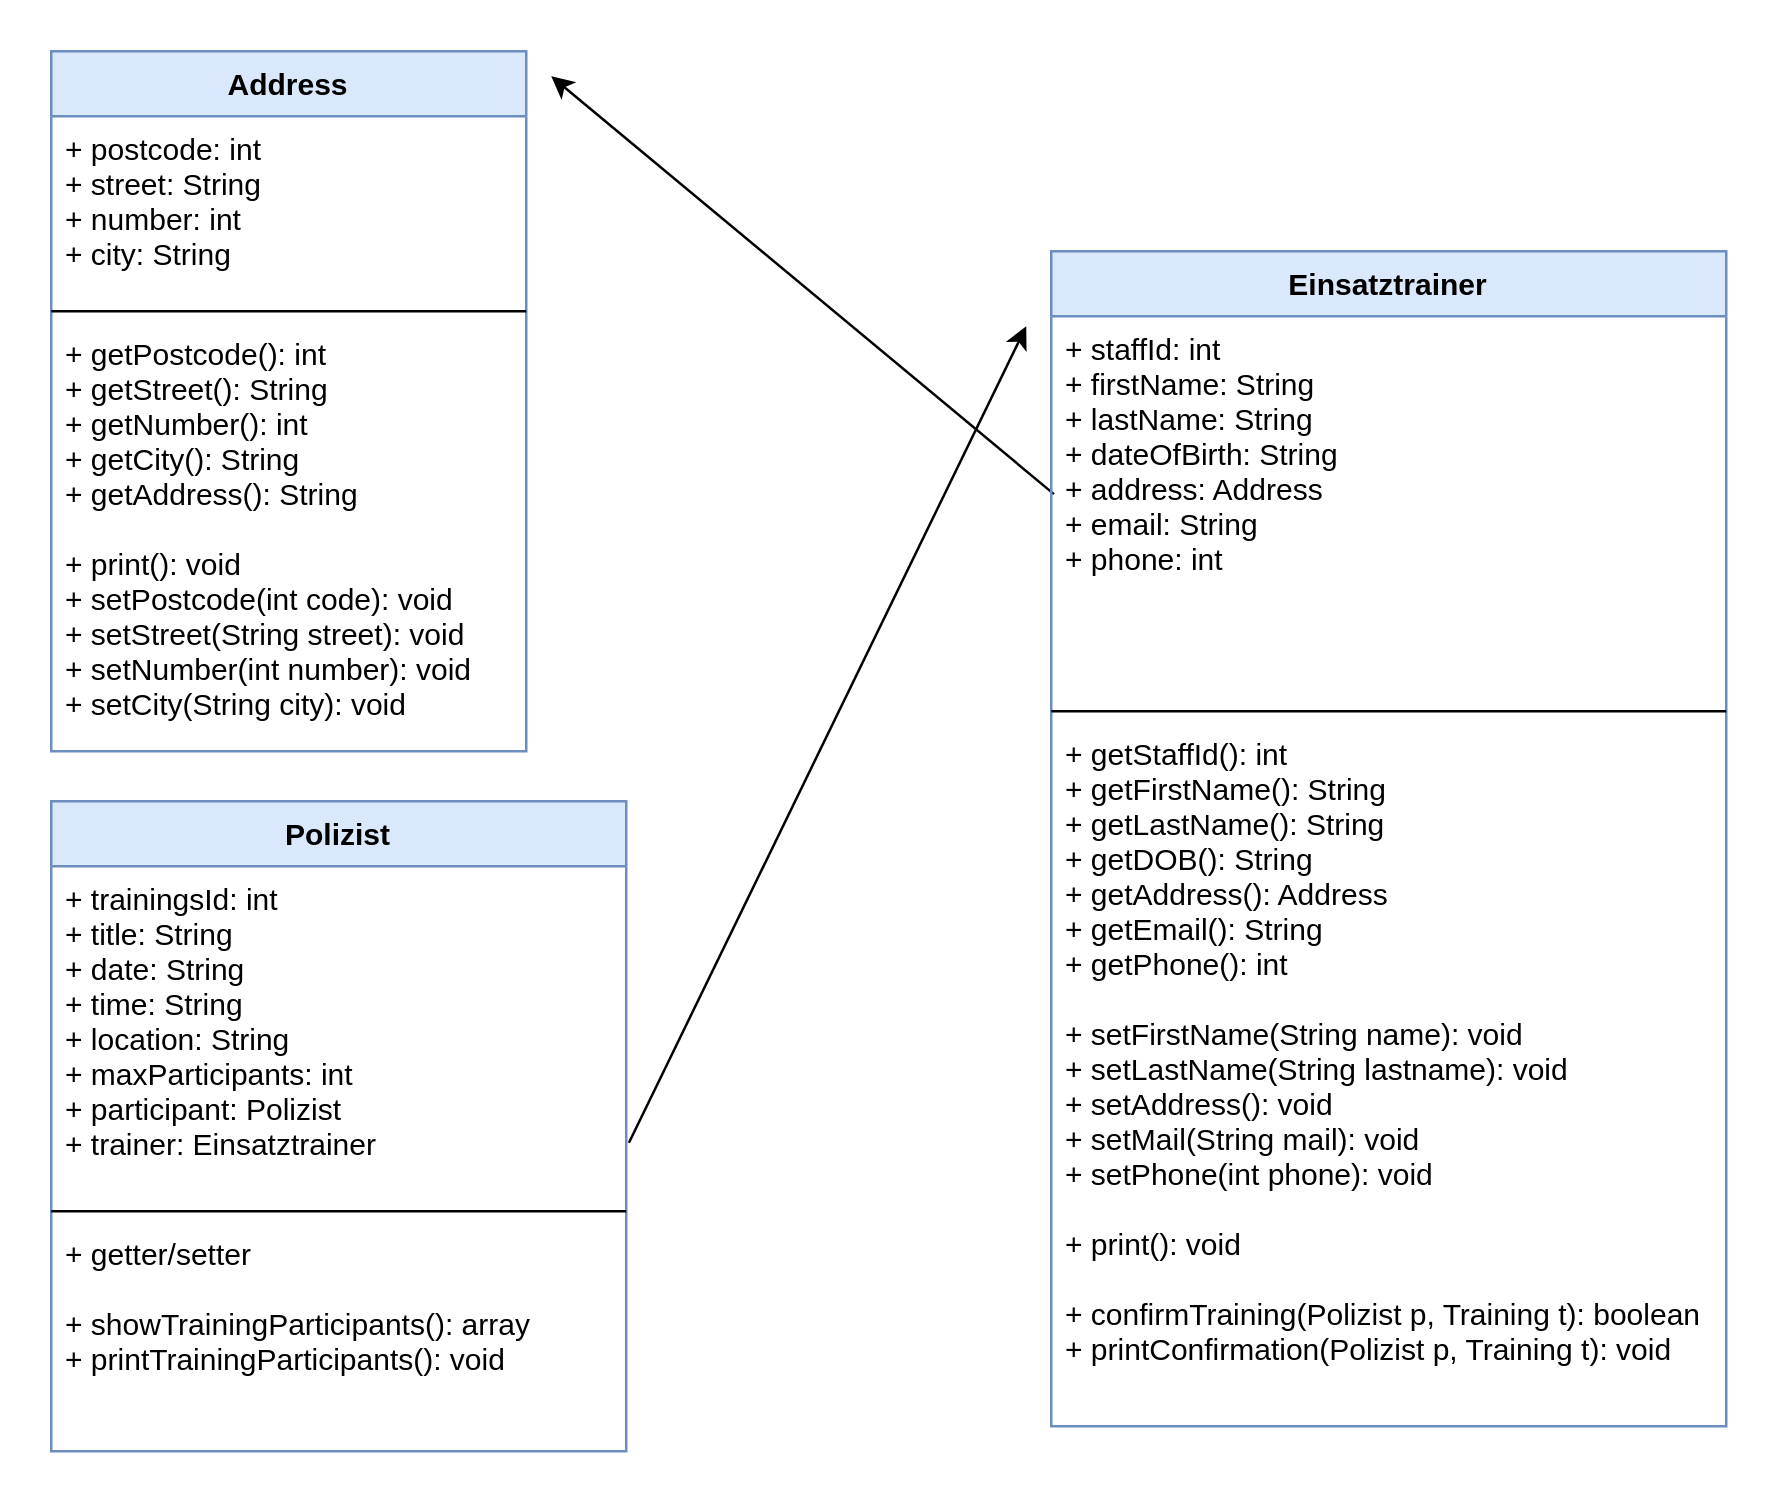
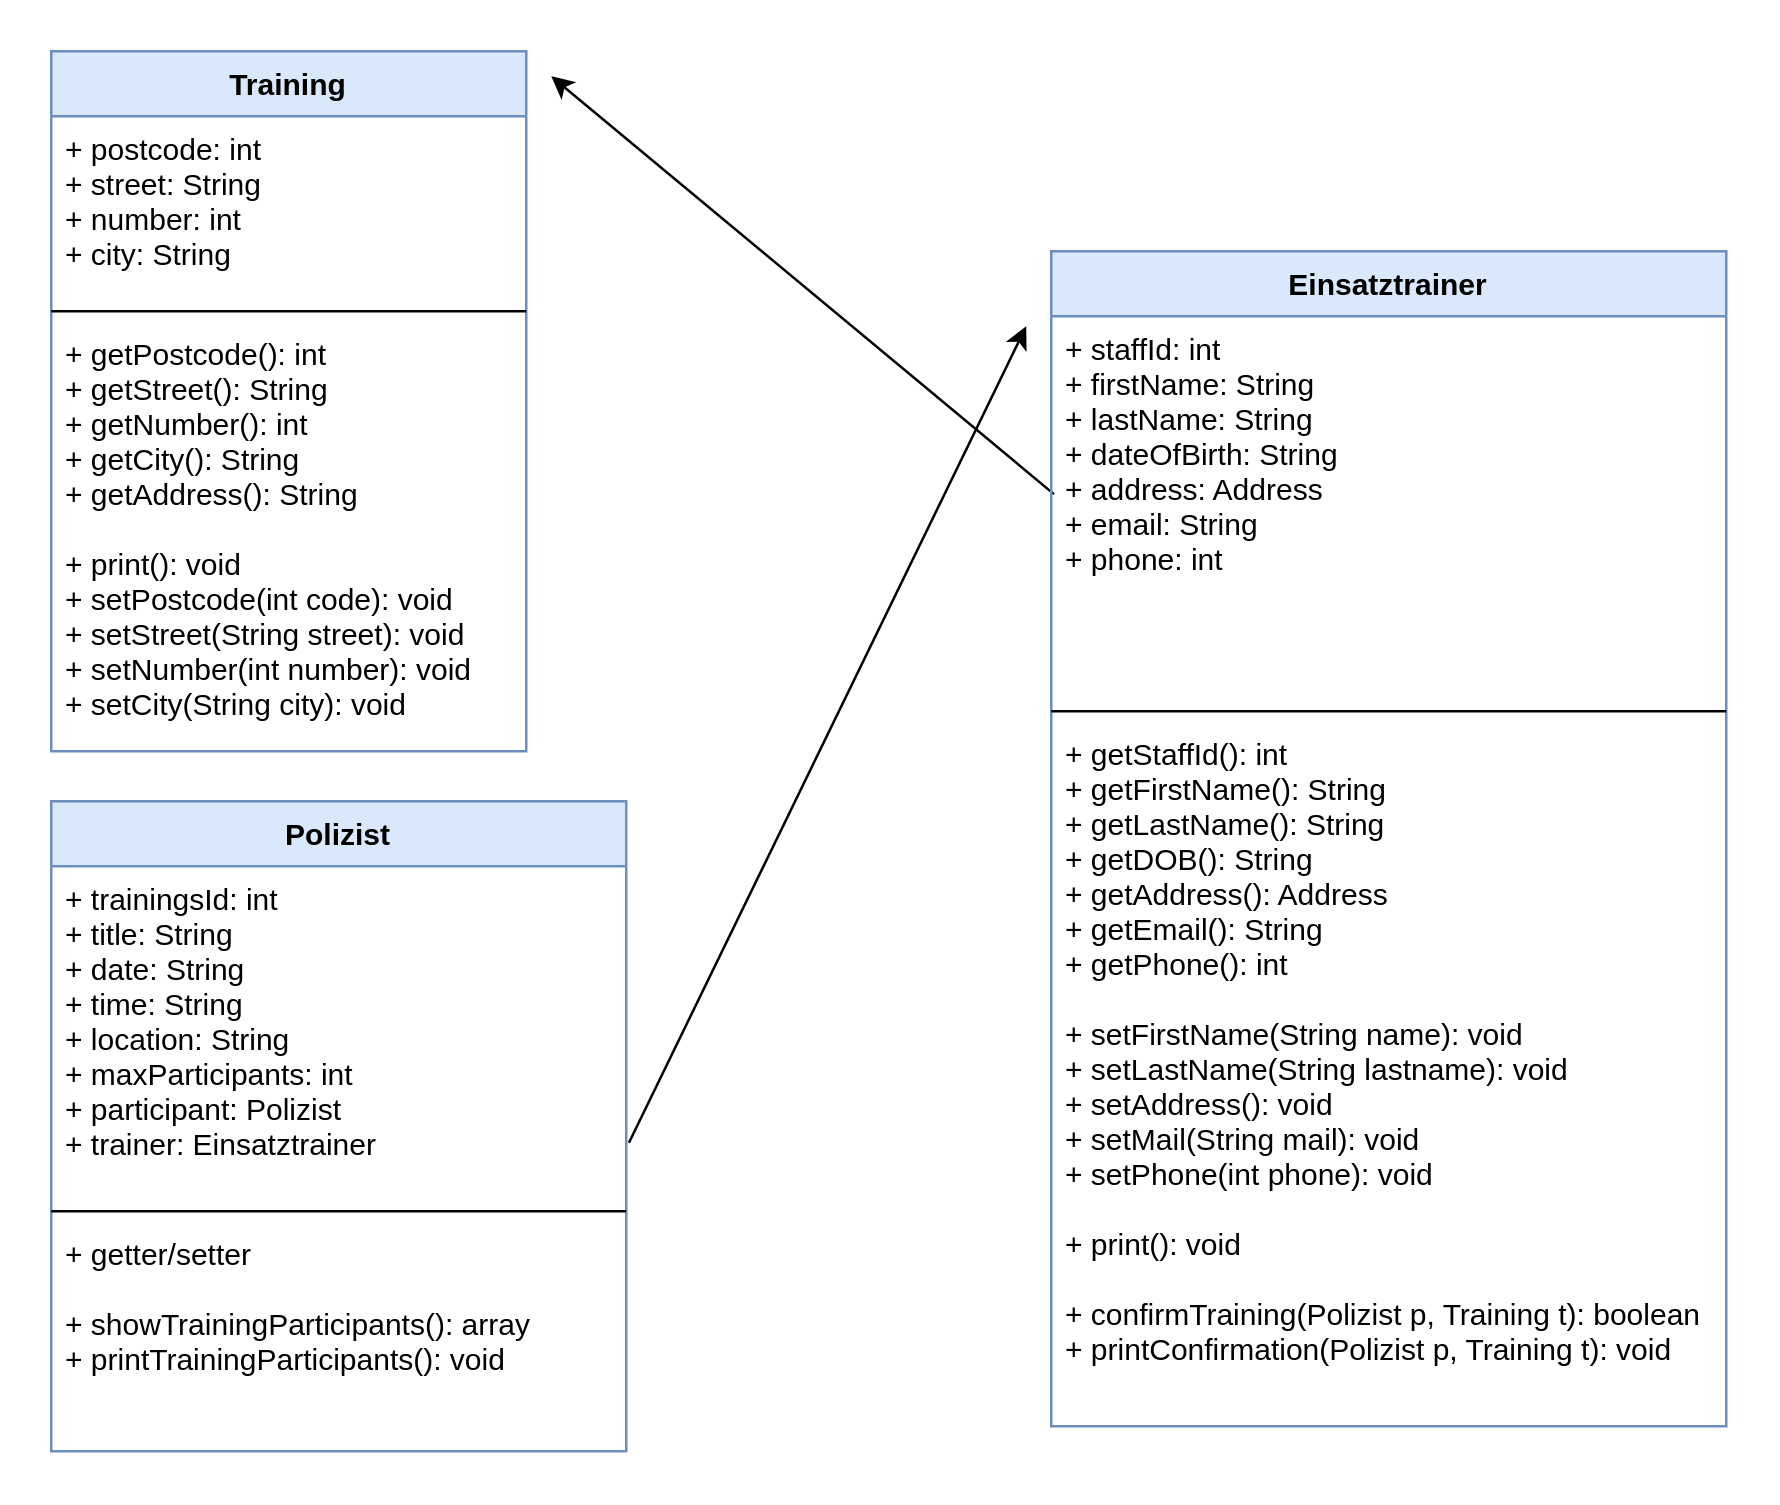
node "Address": label "Address" -> "Training"
